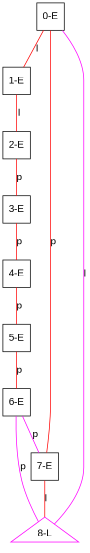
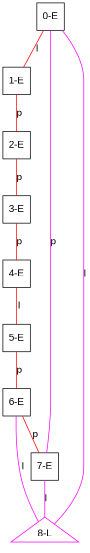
edge "1-E" -- "2-E": label "l" -> "p"
edge "0-E" -- "7-E": color red -> magenta
edge "4-E" -- "5-E": label "p" -> "l"
edge "6-E" -- "7-E": color magenta -> red
edge "6-E" -- "8-L": label "p" -> "l"
edge "7-E" -- "8-L": color red -> magenta
